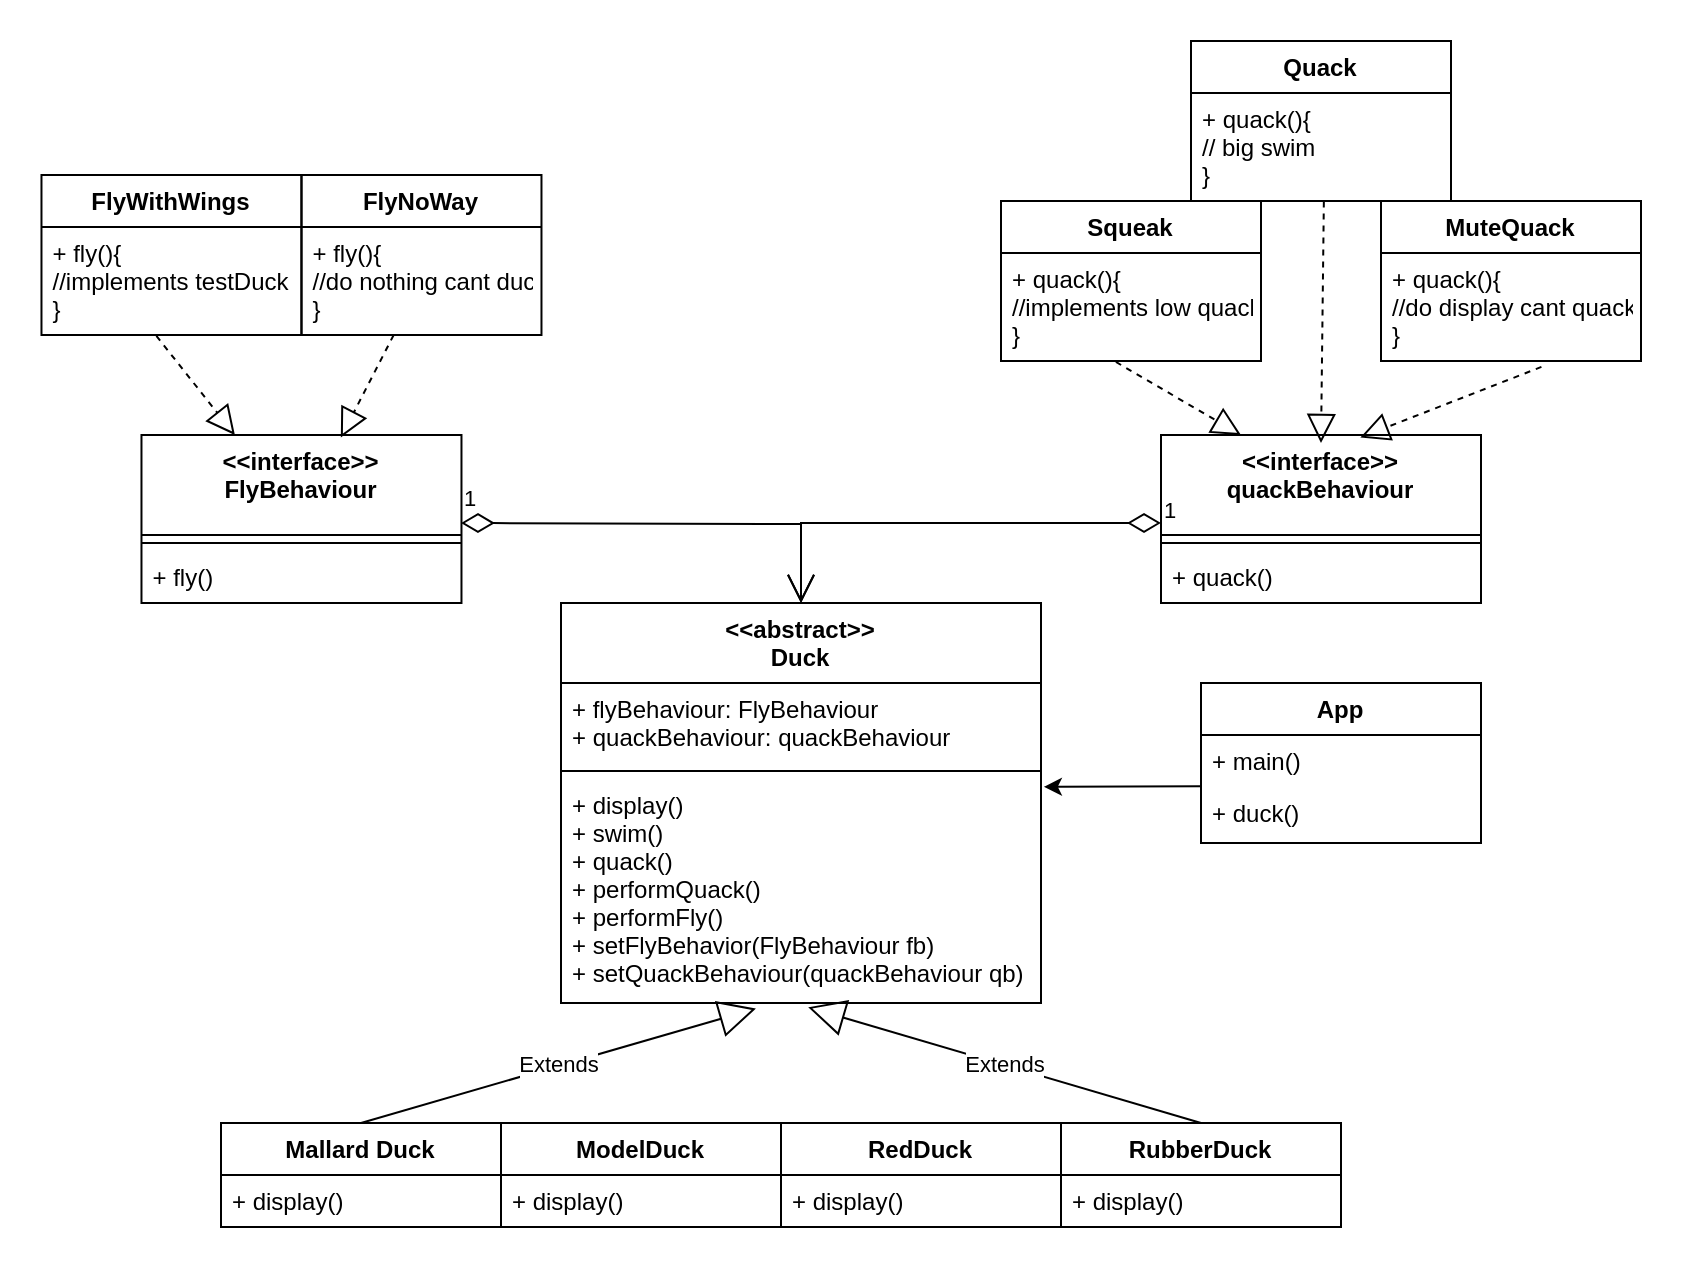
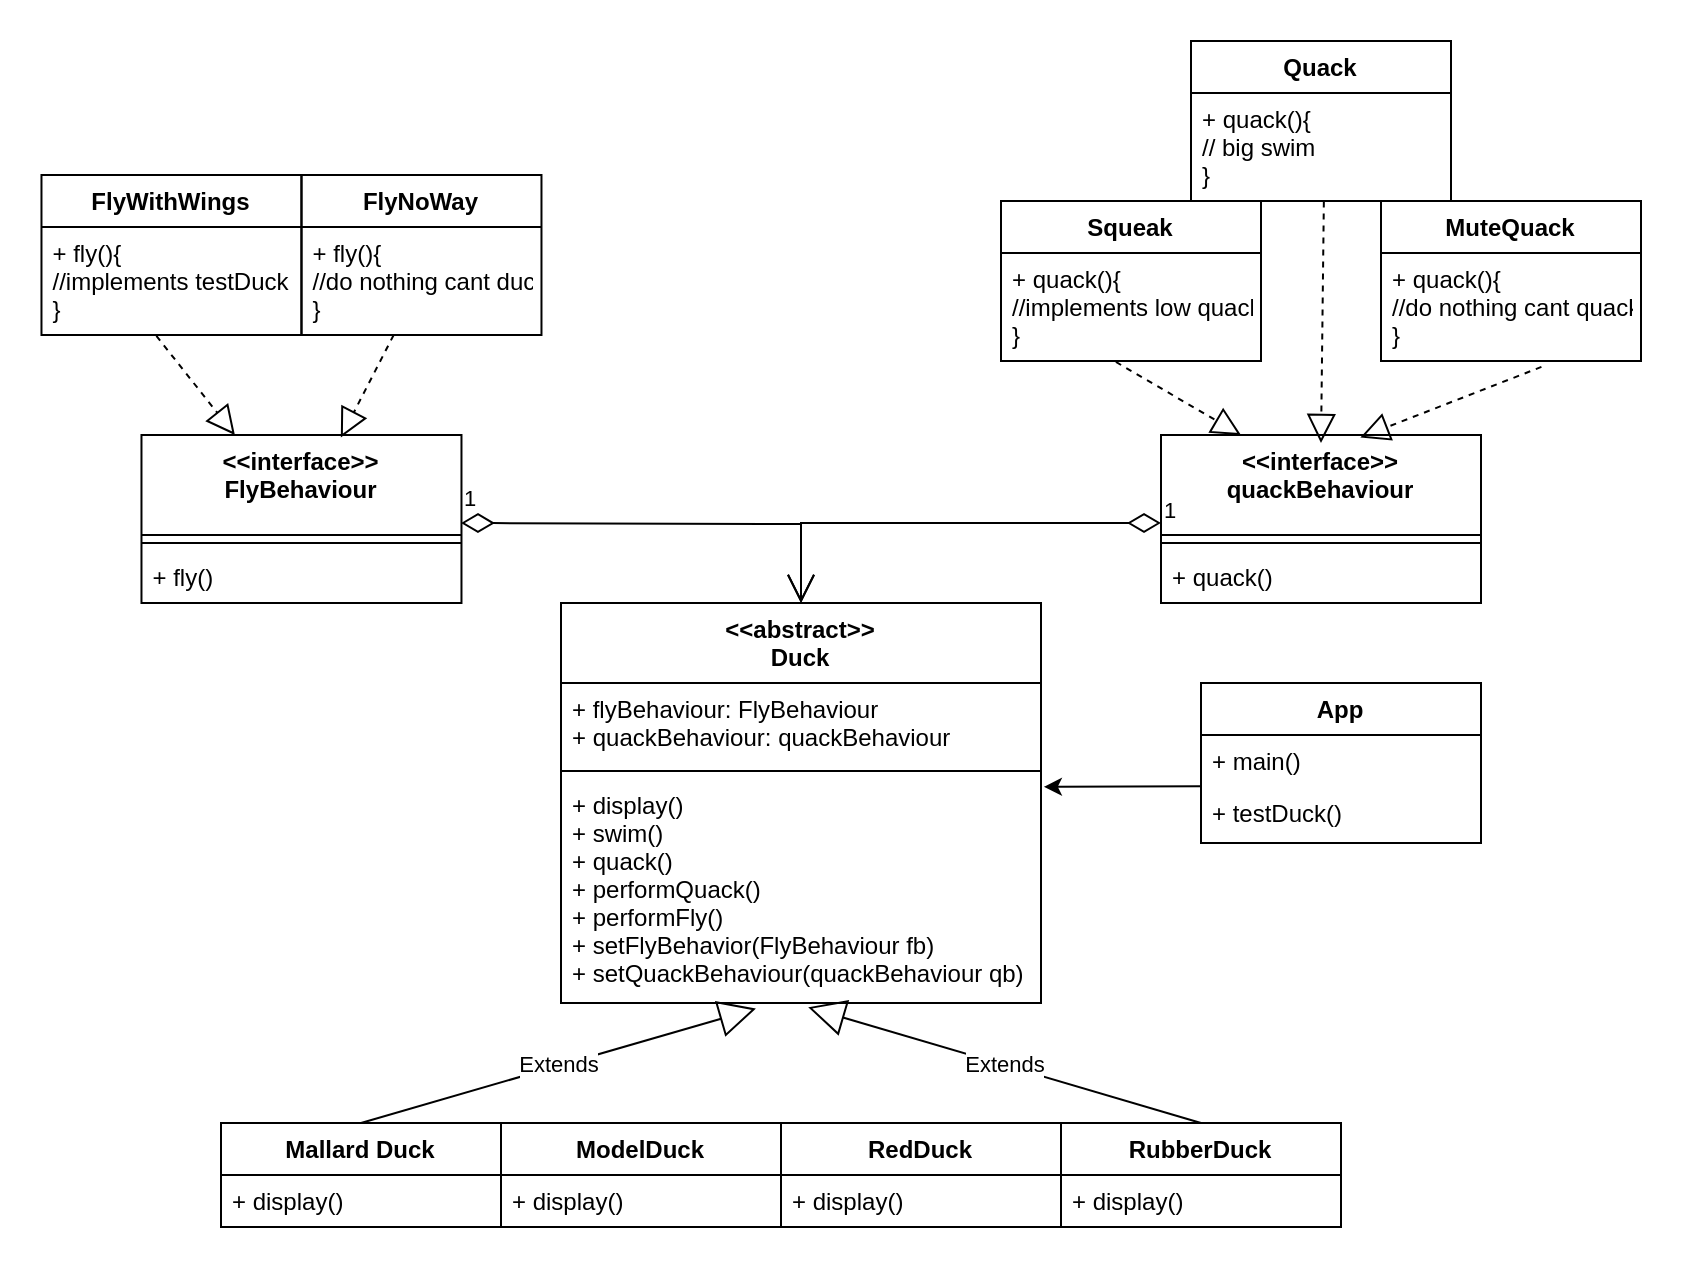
node "+ quack(){ //do display cant quack }": label "+ quack(){ //do display cant quack }" -> "+ quack(){ //do nothing cant quack }"
node "+ duck()": label "+ duck()" -> "+ testDuck()"
